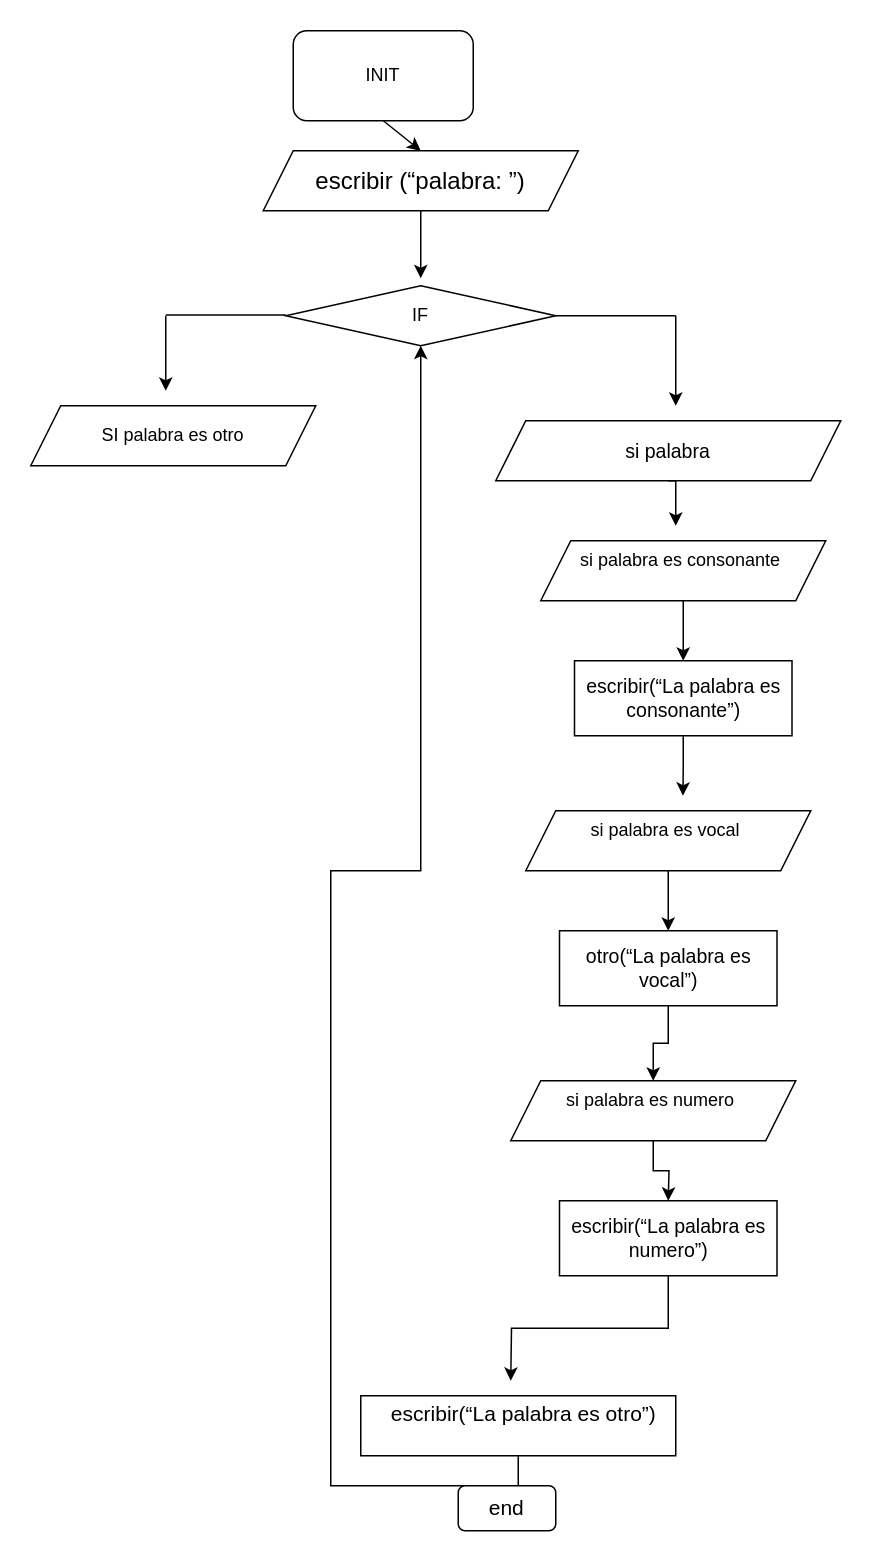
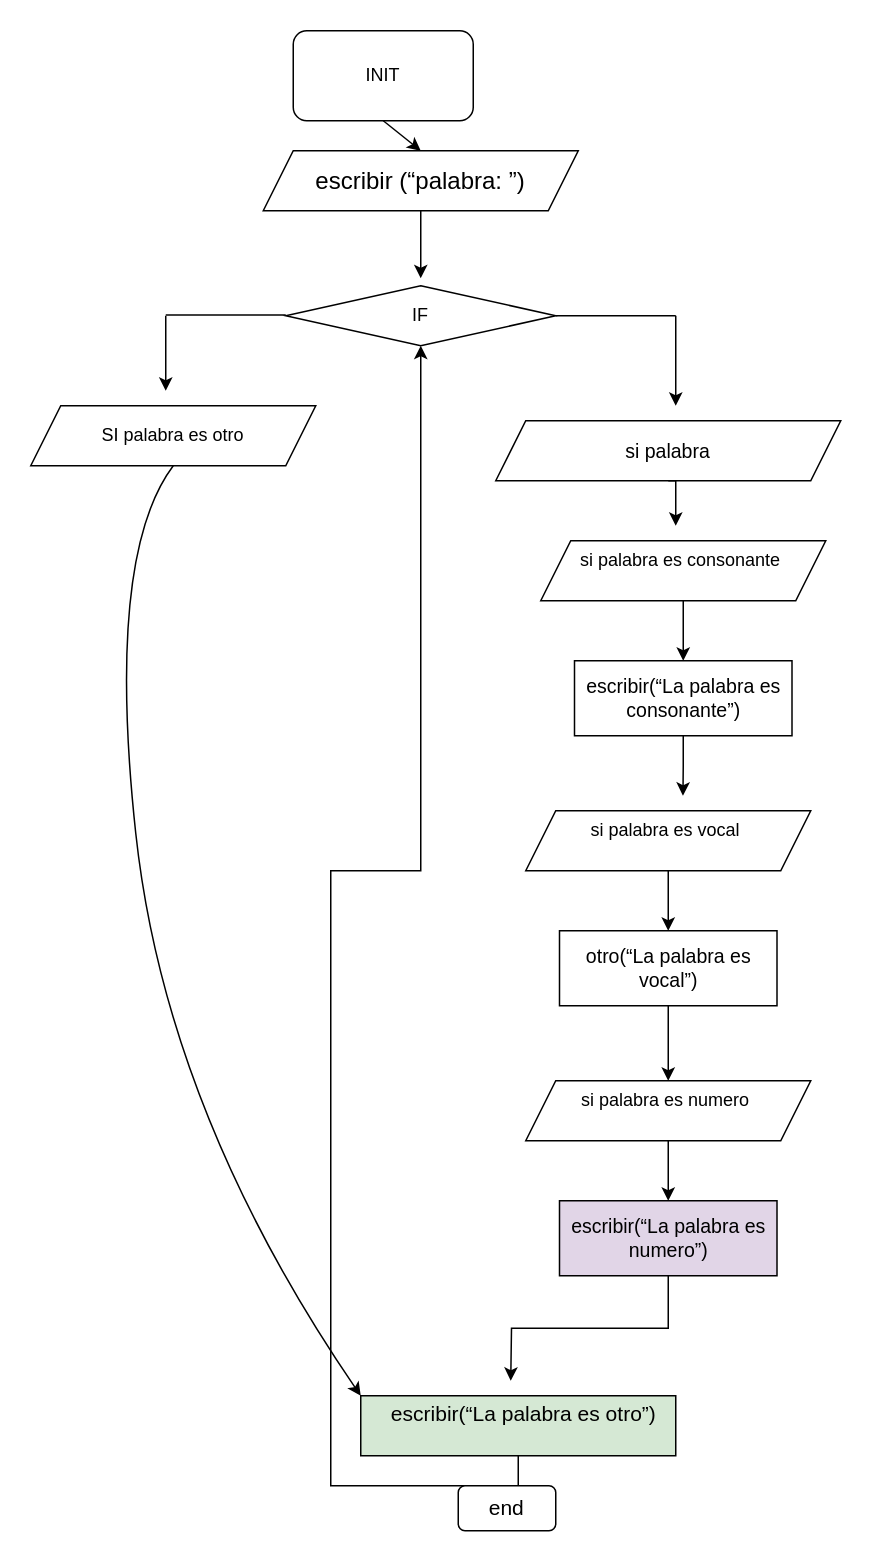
edge "SI palabra es otro" -> "escribir(“La palabra es otro”)": added
node "si palabra es numero": moved (653, 1111) -> (668, 1111)
node "escribir(“La palabra es numero”)": fillcolor #ffffff -> #e1d5e7
node "escribir(“La palabra es otro”)": fillcolor #ffffff -> #d5e8d4
